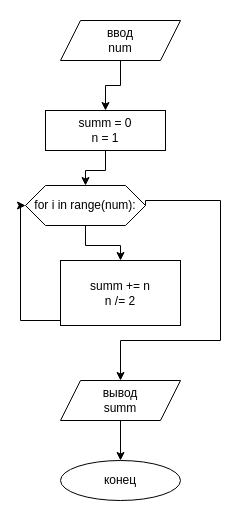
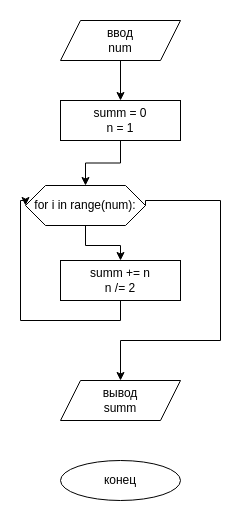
node "summ = 0 n = 1": moved (106, 131) -> (121, 121)
node "summ += n n /= 2": size 120x65 -> 120x40
edge "вывод summ" -> "конец": removed
